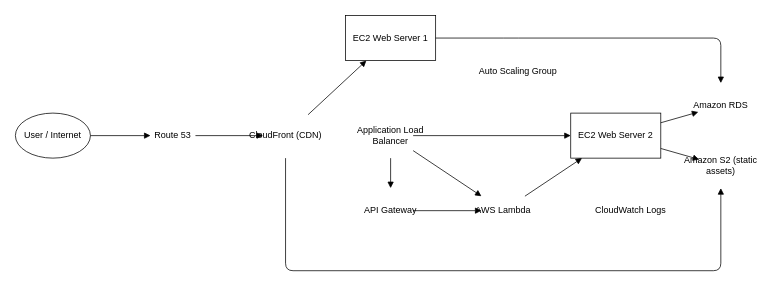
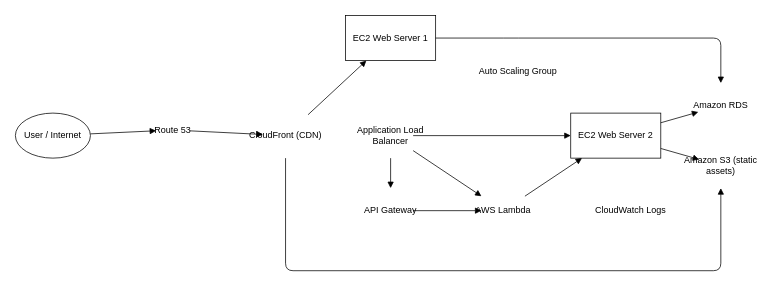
node "Route 53": size 75x45 -> 75x34
node "Amazon S2 (static assets)": label "Amazon S2 (static assets)" -> "Amazon S3 (static assets)"
